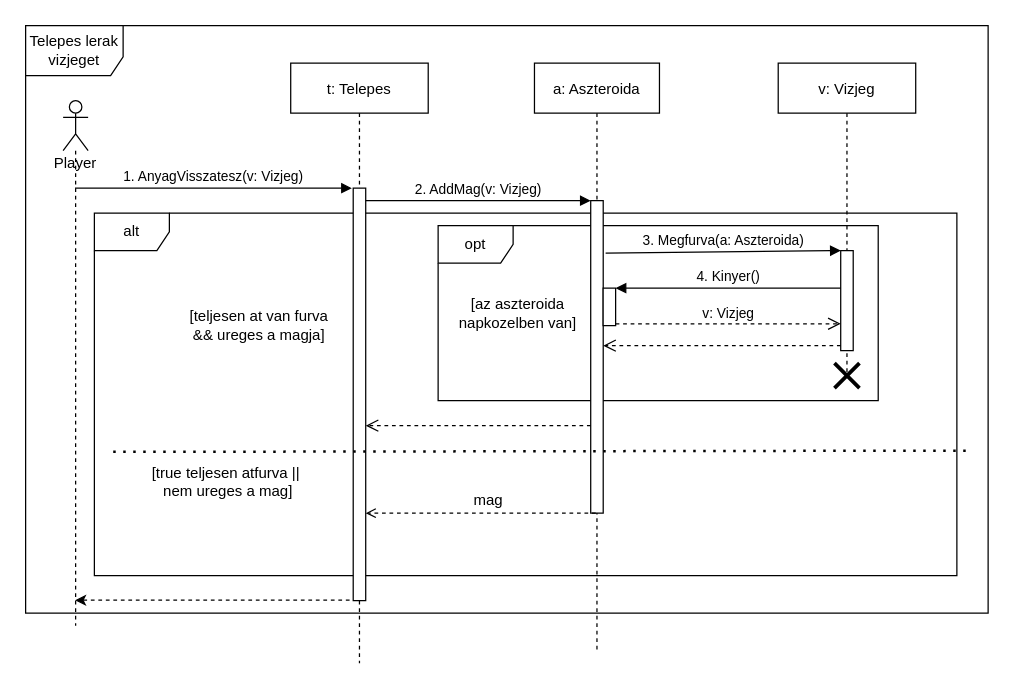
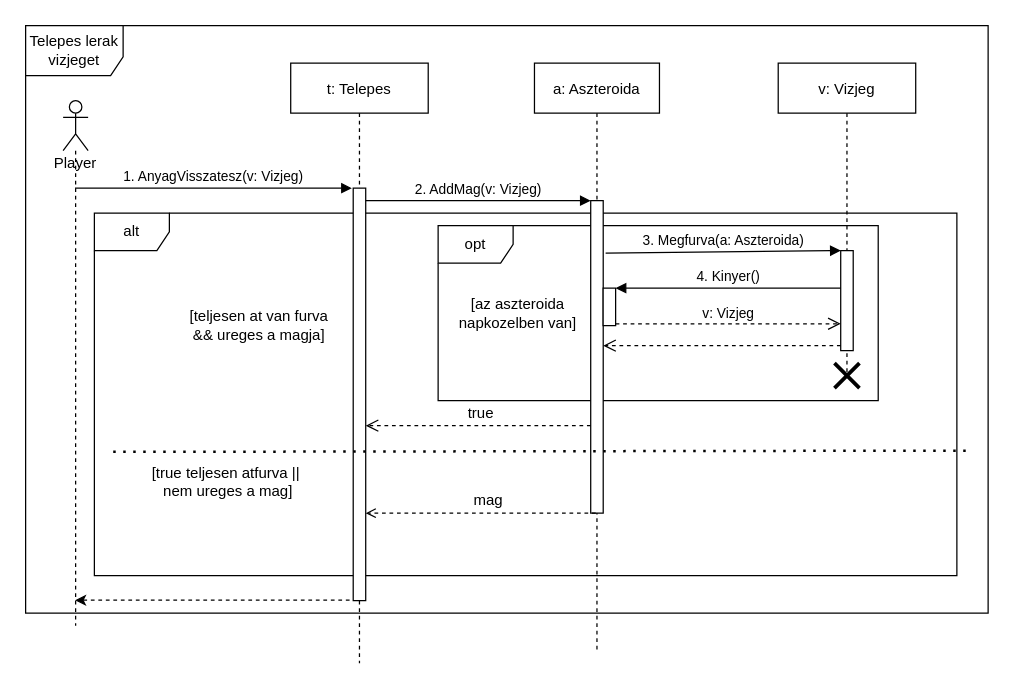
node "true": added
